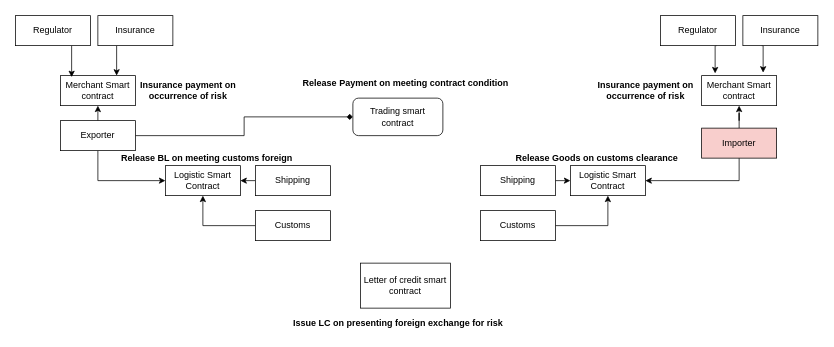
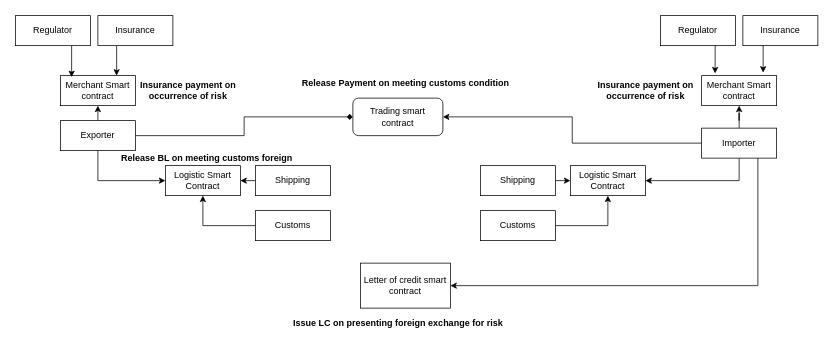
node "Release Payment on meeting contract condition": label "Release Payment on meeting contract condition" -> "Release Payment on meeting customs condition"
edge "Importer" -> "Trading smart contract": added
node "Importer": fillcolor #f8cecc -> #ffffff
node "Release Goods on customs clearance": removed
edge "Importer" -> "Letter of credit smart contract": added
